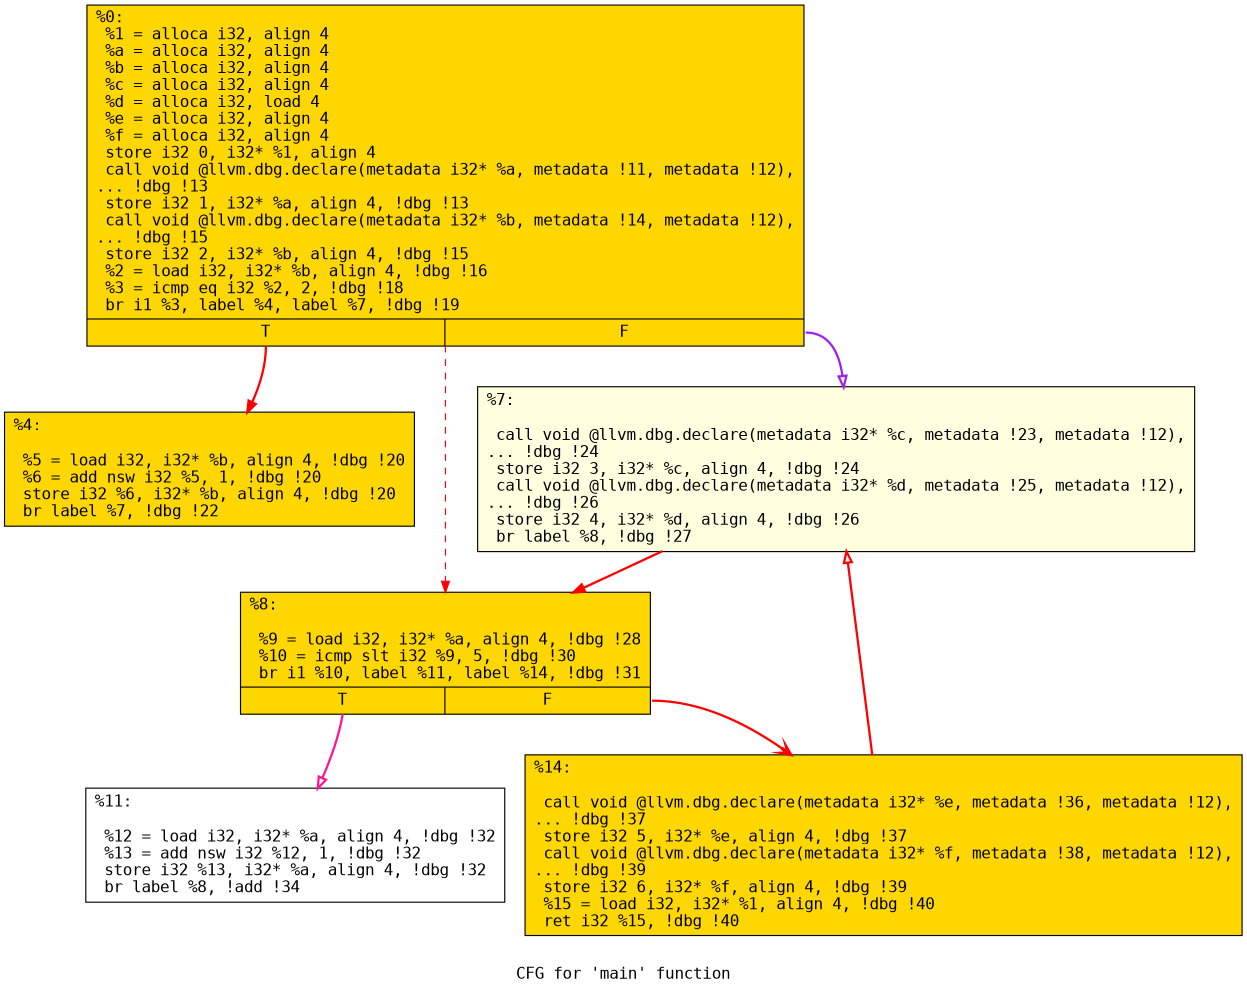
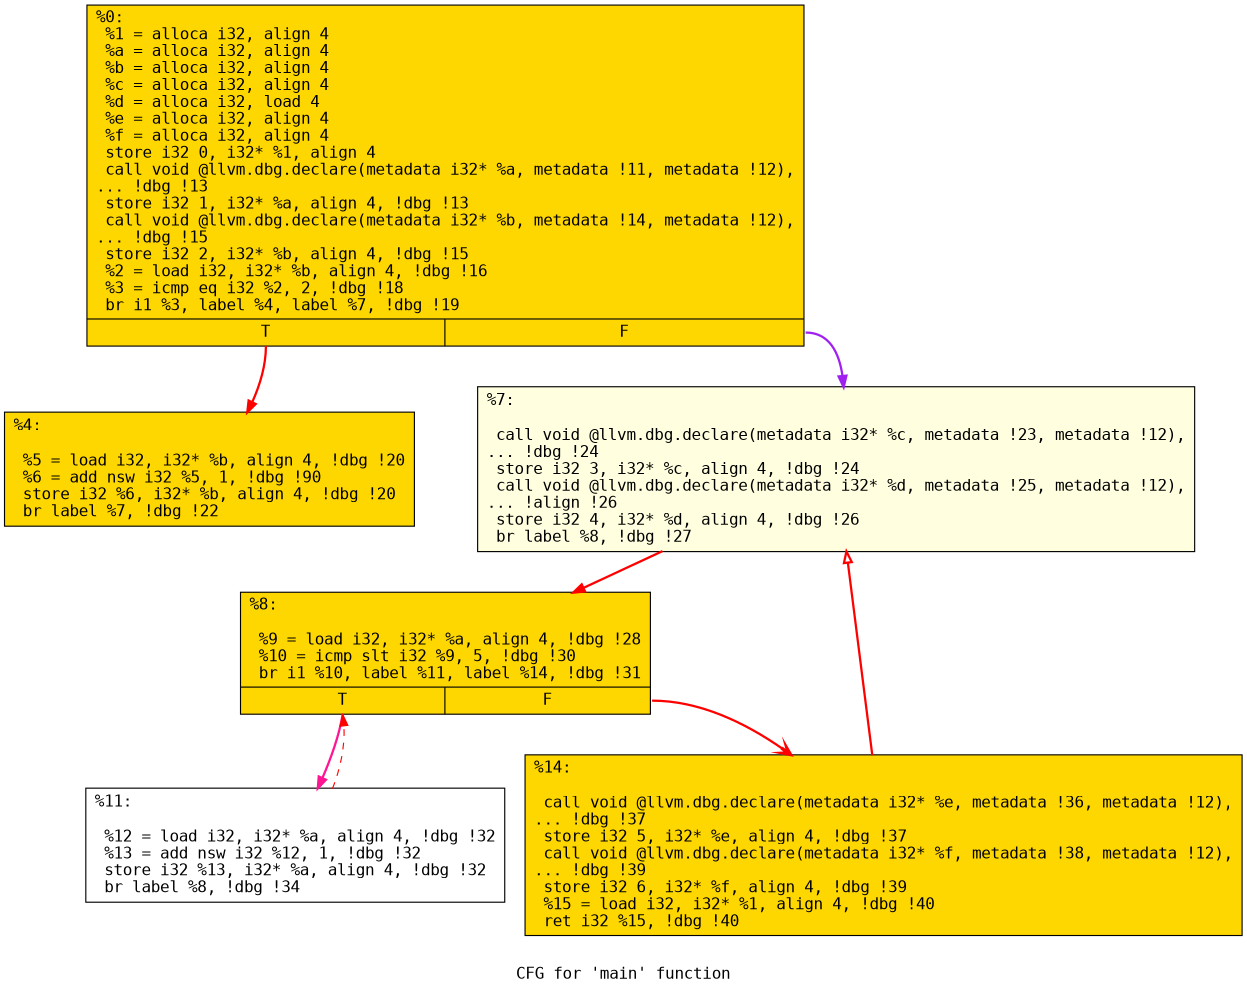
edge "%0:" -> "%7:": arrowhead onormal -> normal
edge "%0:" -> "%8:": now "%11:" -> "%8:"
node "%4:": text "%6 = add nsw i32 %5, 1, !dbg !20" -> "%6 = add nsw i32 %5, 1, !dbg !90"
node "%7:": text "... !dbg !26" -> "... !align !26"
edge "%8:" -> "%11:": arrowhead onormal -> normal
node "%11:": text "br label %8, !add !34" -> "br label %8, !dbg !34"
